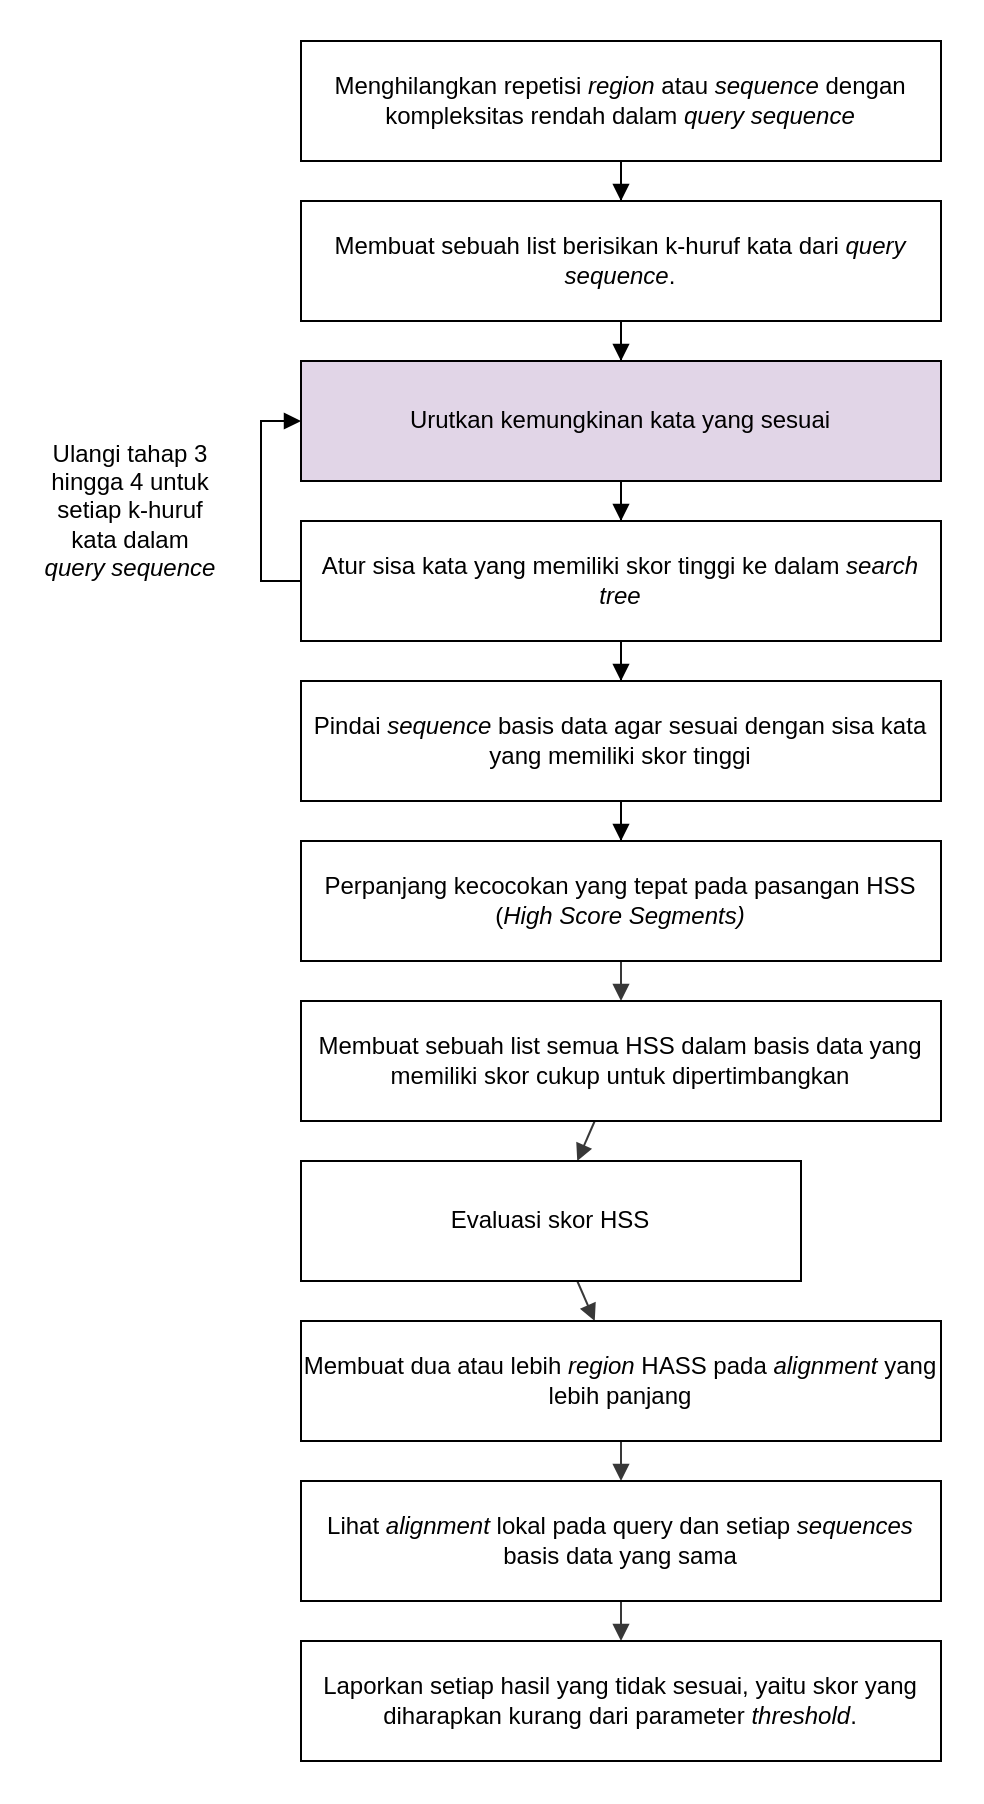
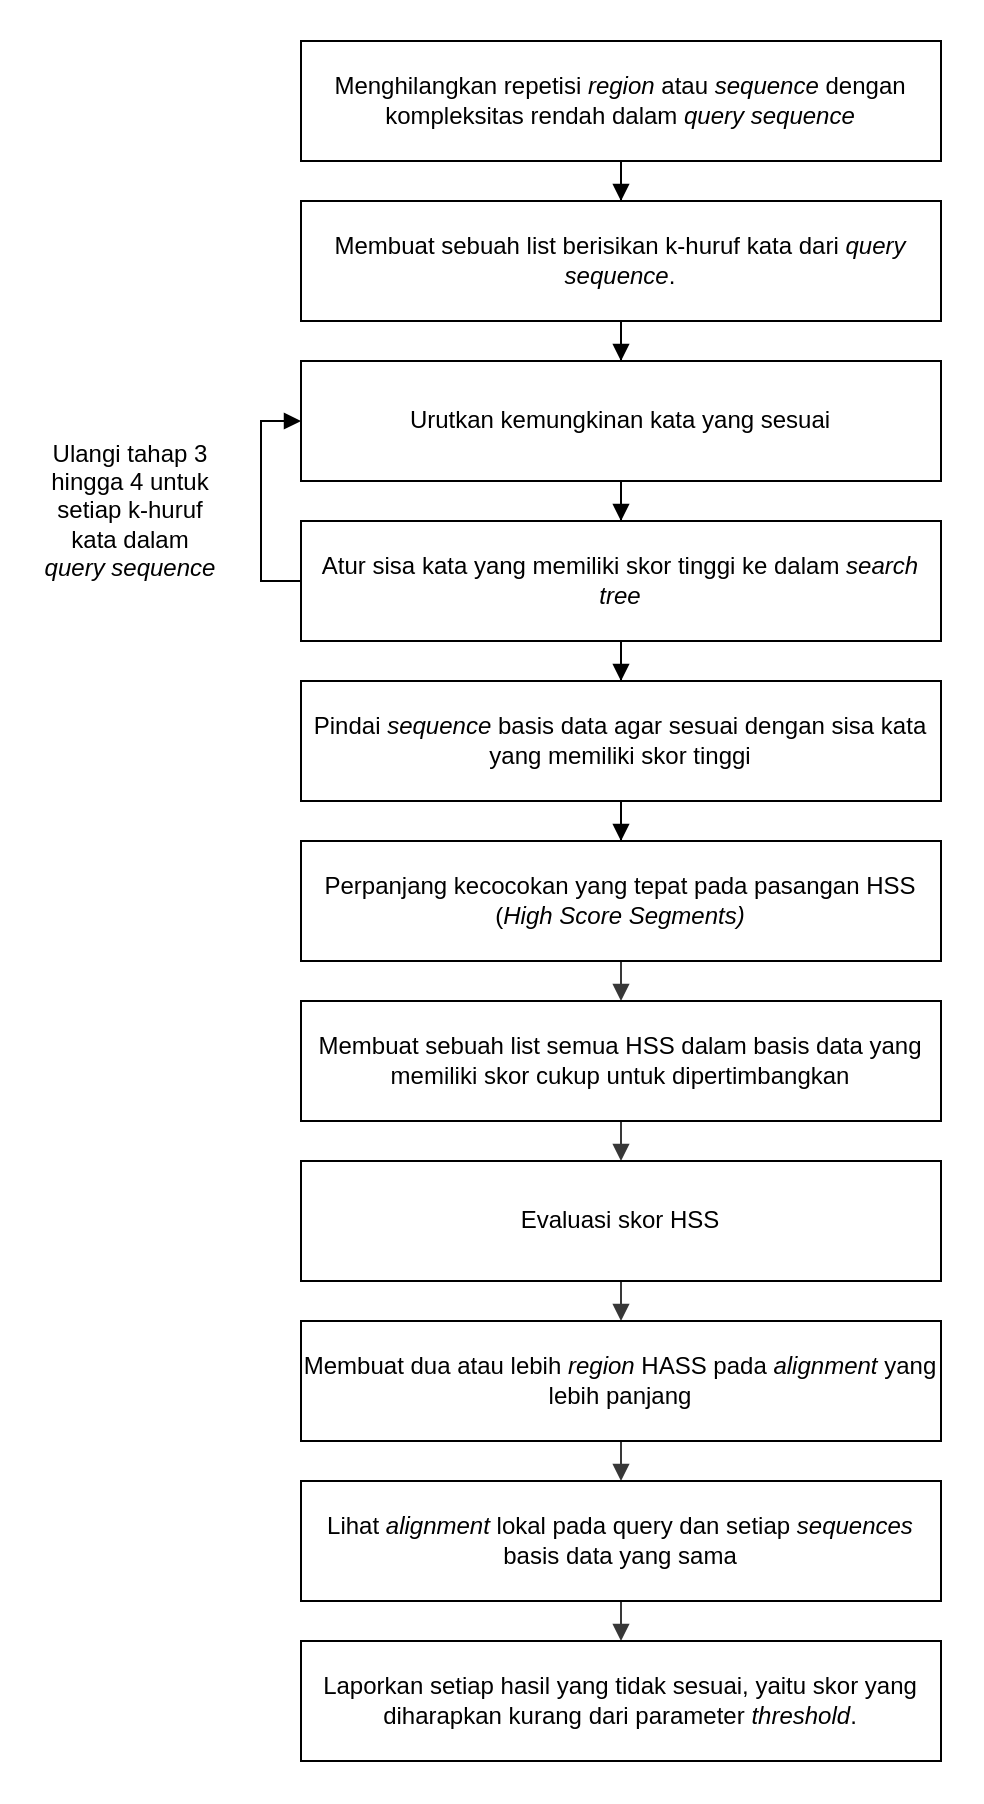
node "Urutkan kemungkinan kata yang sesuai": fillcolor #e1d5e7 -> #ffffff
node "Evaluasi skor HSS": size 500x120 -> 640x120
